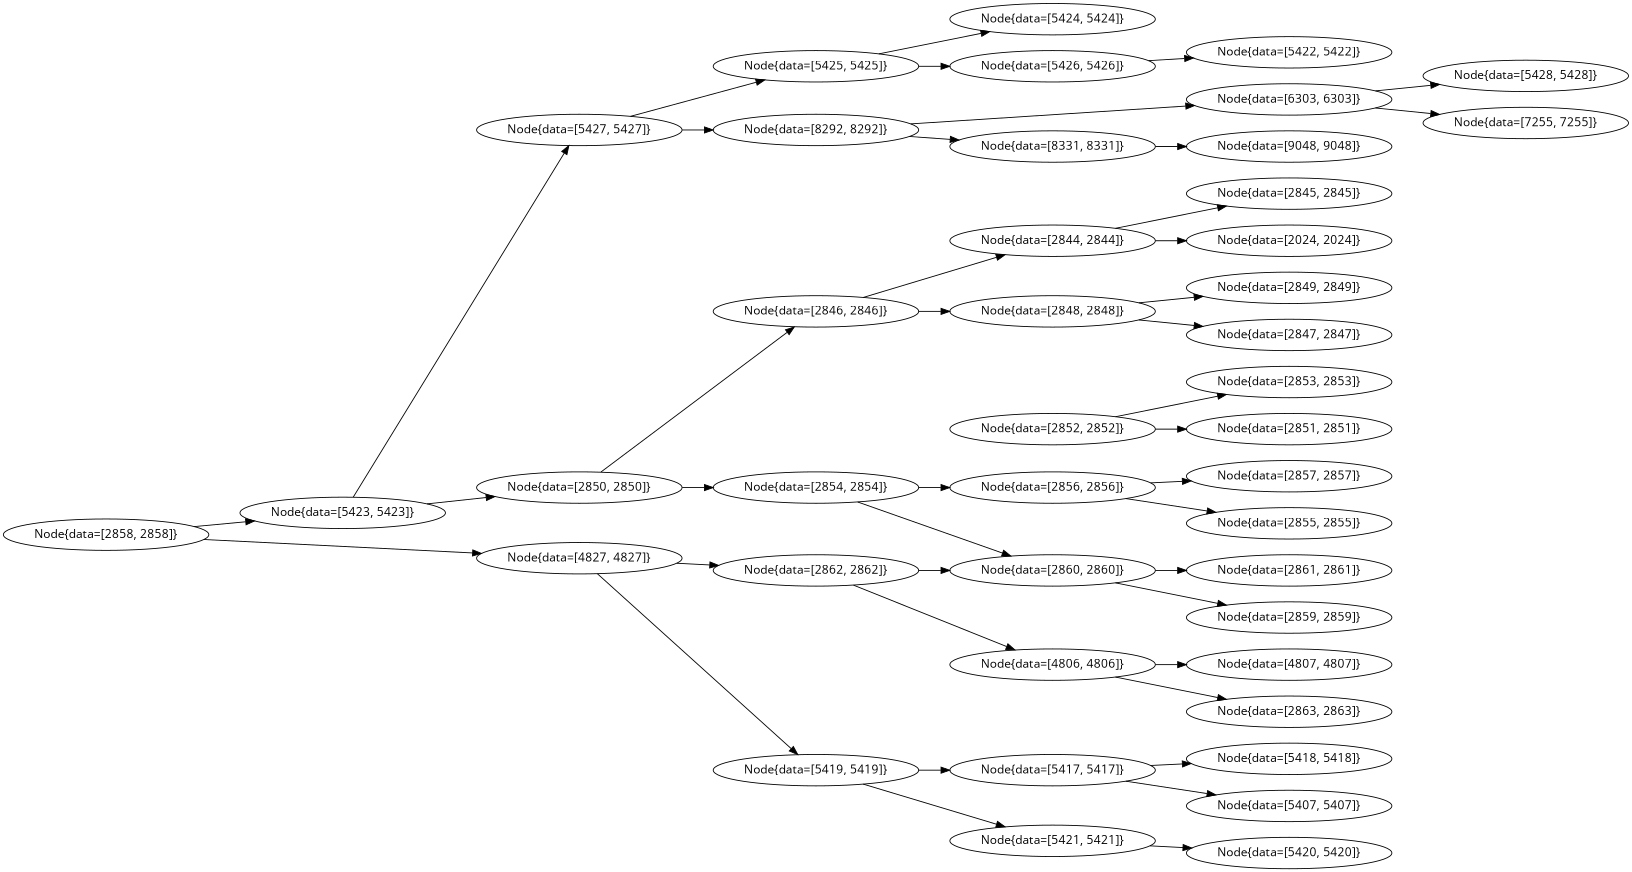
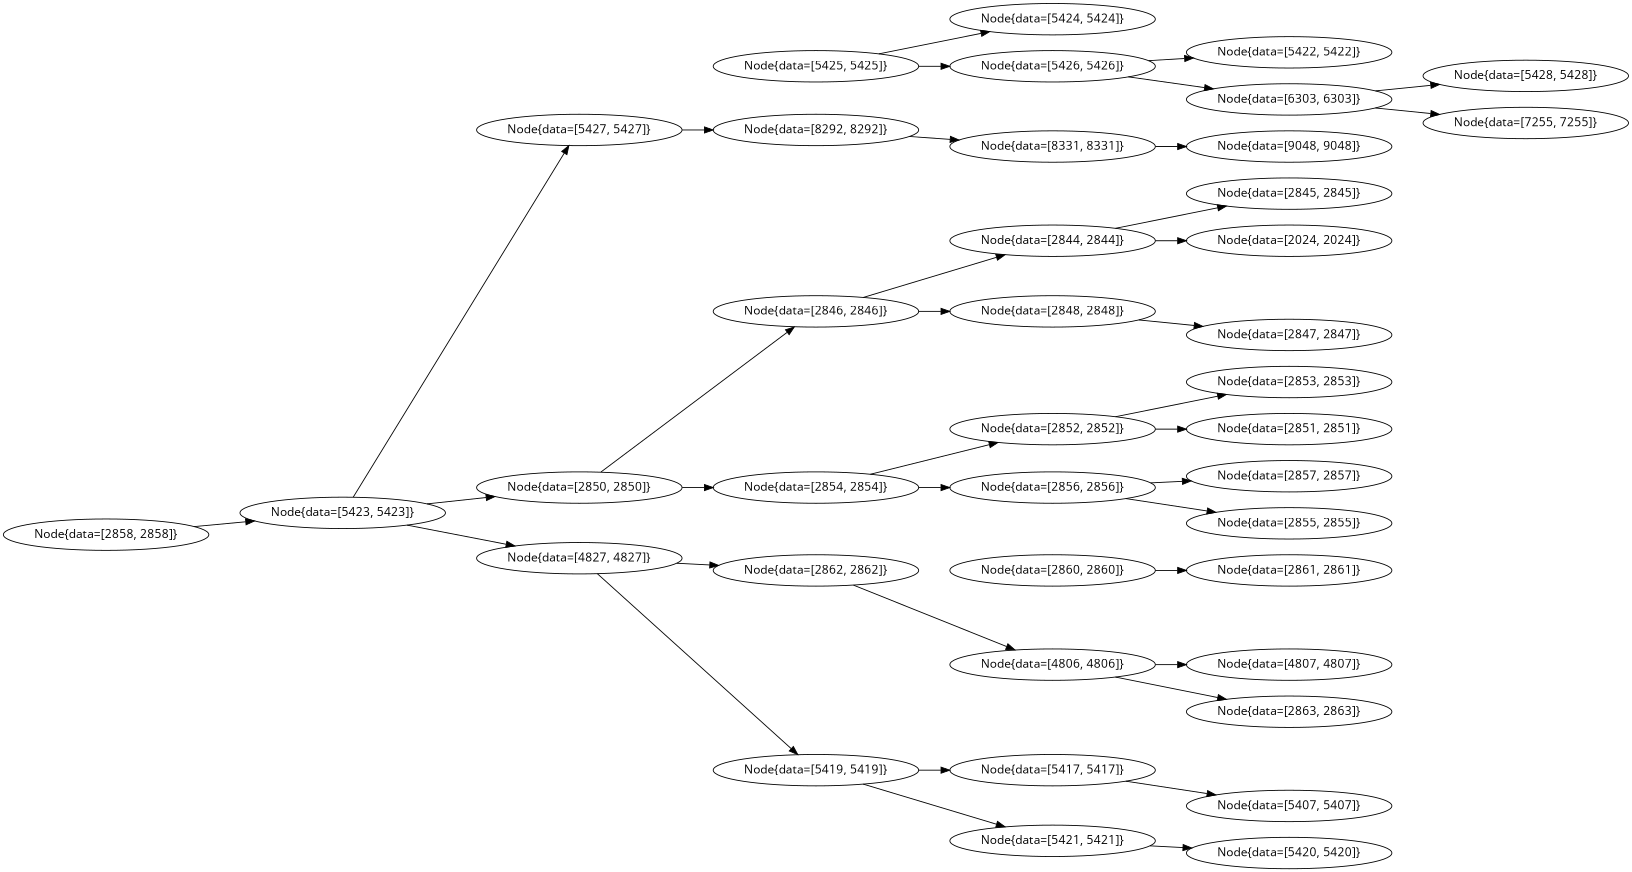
edge "Node{data=[5427, 5427]}" -> "Node{data=[5425, 5425]}": removed
edge "Node{data=[8292, 8292]}" -> "Node{data=[6303, 6303]}": now "Node{data=[5426, 5426]}" -> "Node{data=[6303, 6303]}"
node "Node{data=[2849, 2849]}": removed
edge "Node{data=[2854, 2854]}" -> "Node{data=[2860, 2860]}": now "Node{data=[2854, 2854]}" -> "Node{data=[2852, 2852]}"
edge "Node{data=[2858, 2858]}" -> "Node{data=[4827, 4827]}": now "Node{data=[5423, 5423]}" -> "Node{data=[4827, 4827]}"
edge "Node{data=[2862, 2862]}" -> "Node{data=[2860, 2860]}": removed
node "Node{data=[2859, 2859]}": removed
node "Node{data=[5418, 5418]}": removed
